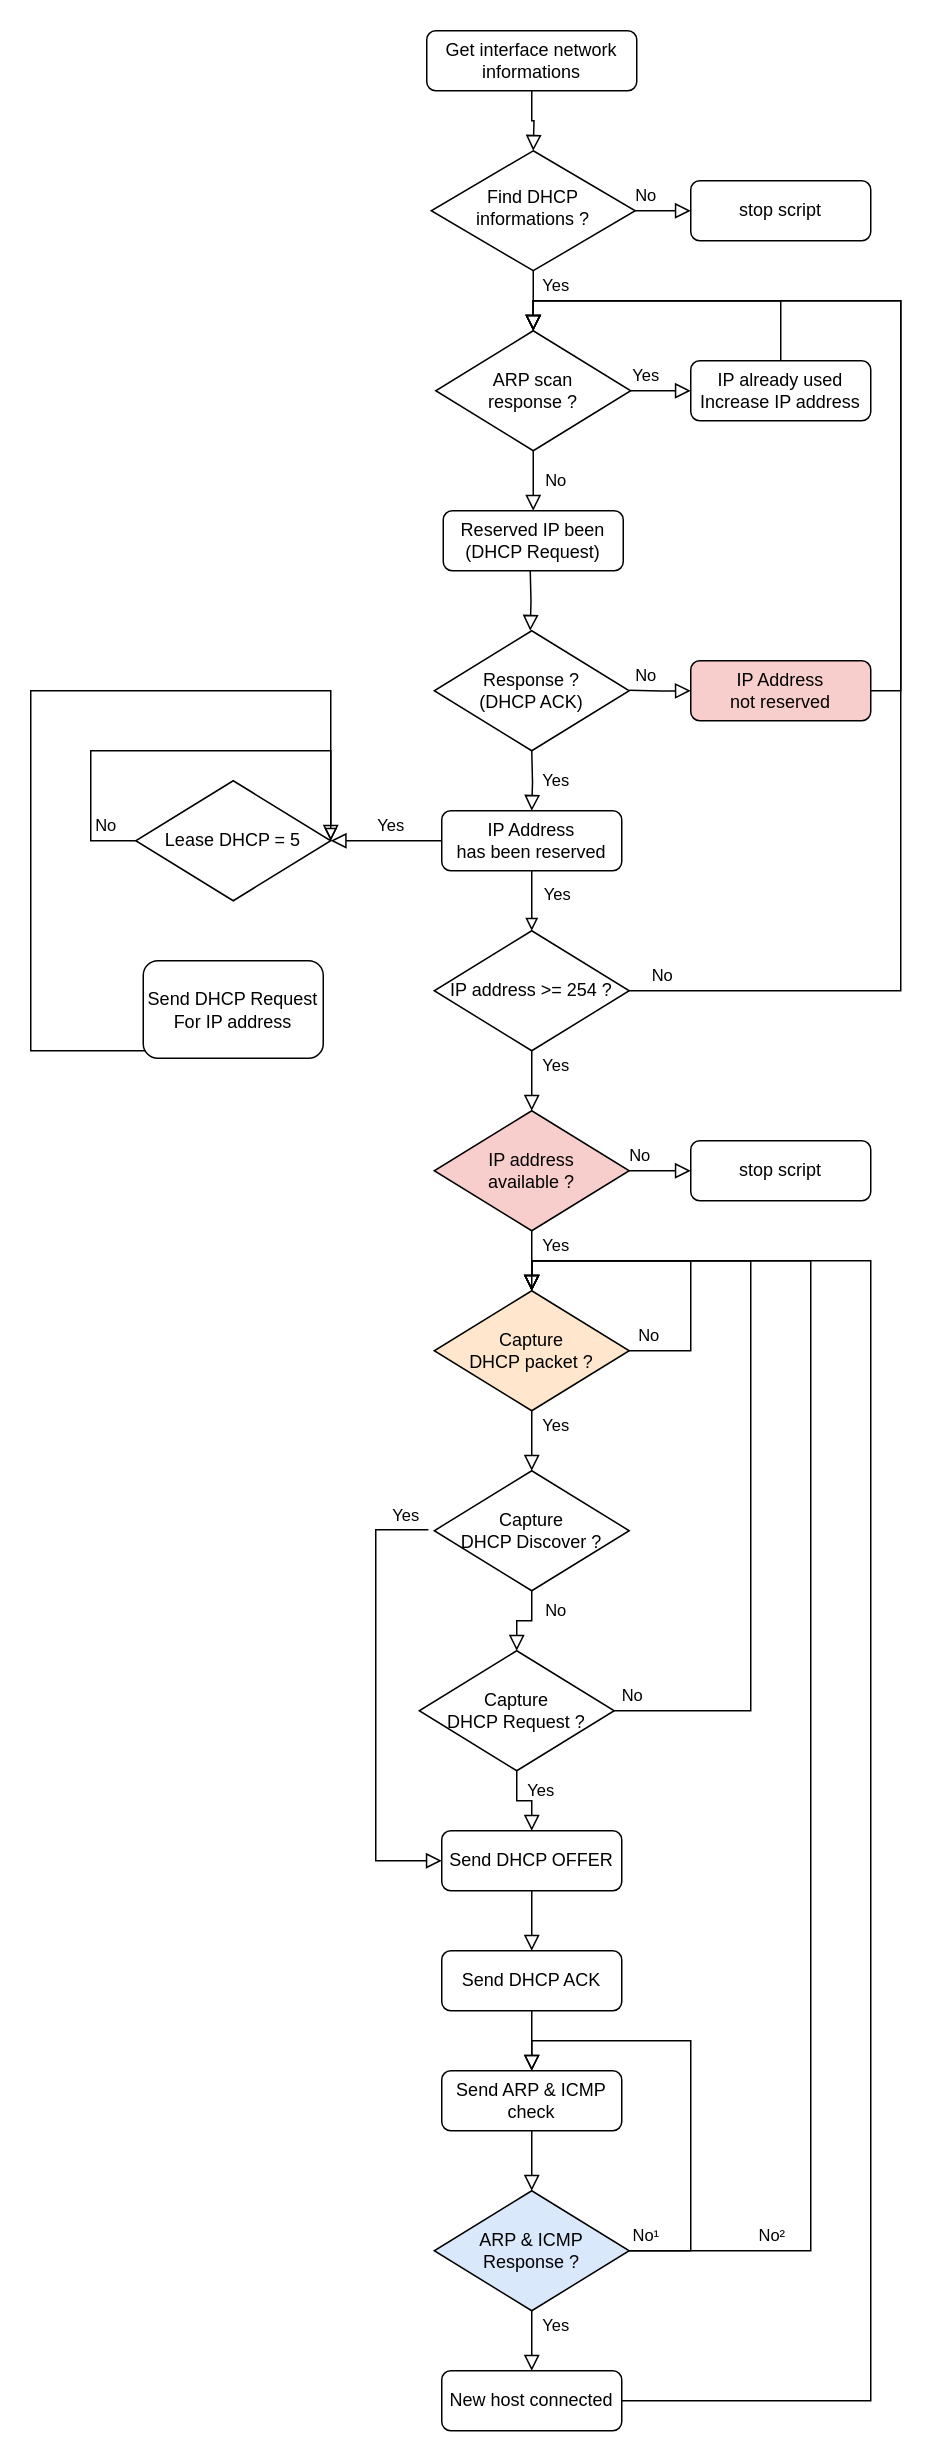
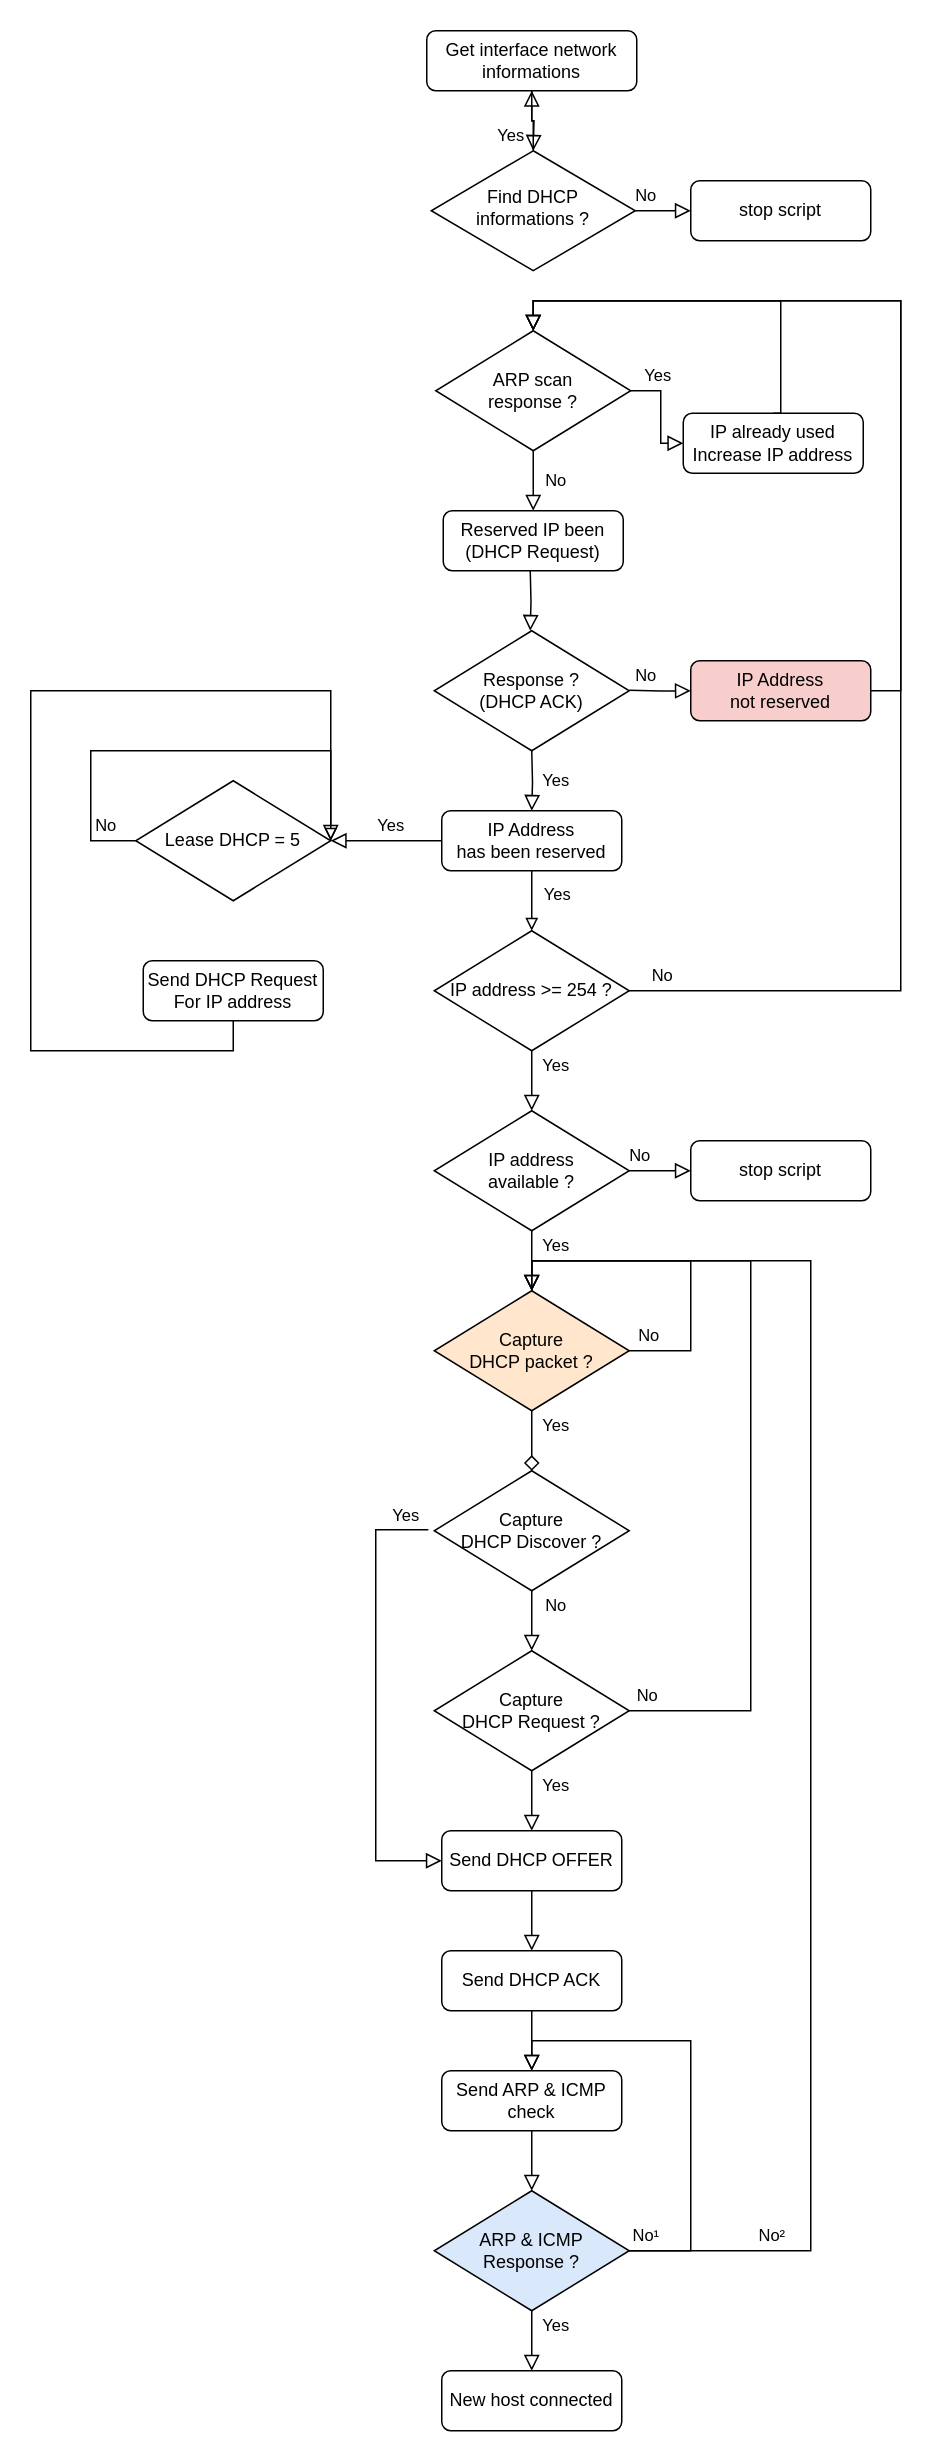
edge "Find DHCP informations ?" -> "ARP scan response ?": now "Find DHCP informations ?" -> "Get interface network informations"
node "IP already used Increase IP address": moved (781, 391) -> (773, 443)
node "Send DHCP Request For IP address": size 180x98 -> 180x60
node "IP address available ?": fillcolor #f8cecc -> #ffffff
edge "IP address available ?" -> "Capture DHCP packet ?": arrowhead block -> none
edge "Capture DHCP packet ?" -> "Capture DHCP Discover ?": arrowhead block -> diamond
node "Capture DHCP Request ?": moved (517, 1711) -> (532, 1711)
edge "New host connected" -> "Capture DHCP packet ?": removed
